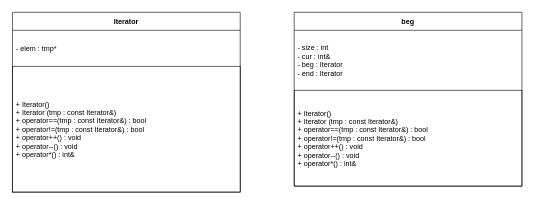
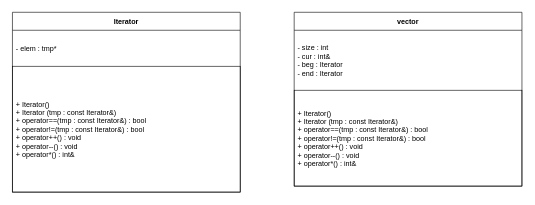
node "beg": label "beg" -> "vector"
